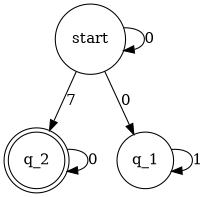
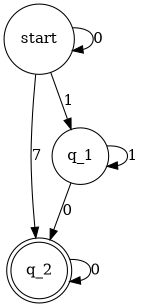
edge "start" -> "q_1": label "0" -> "1"
edge "q_1" -> "q_2": added, label "0"
